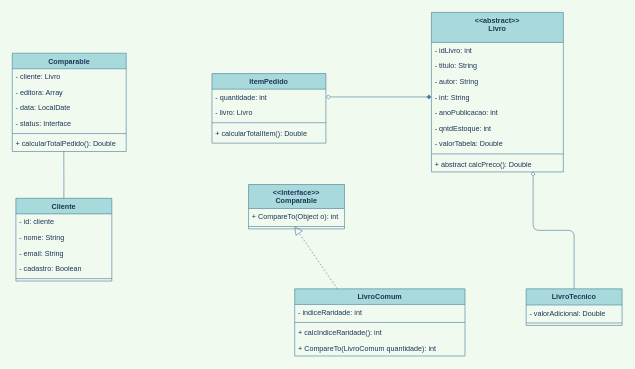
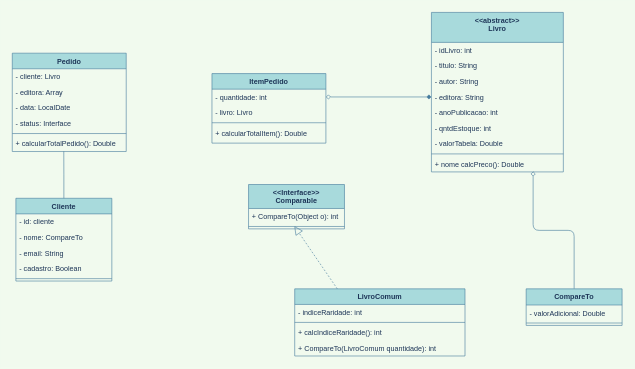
node "Comparable": label "Comparable" -> "Pedido"
node "- int: String": label "- int: String" -> "- editora: String"
node "+ abstract calcPreco(): Double": label "+ abstract calcPreco(): Double" -> "+ nome calcPreco(): Double"
node "- nome: String": label "- nome: String" -> "- nome: CompareTo"
node "LivroTecnico": label "LivroTecnico" -> "CompareTo"
